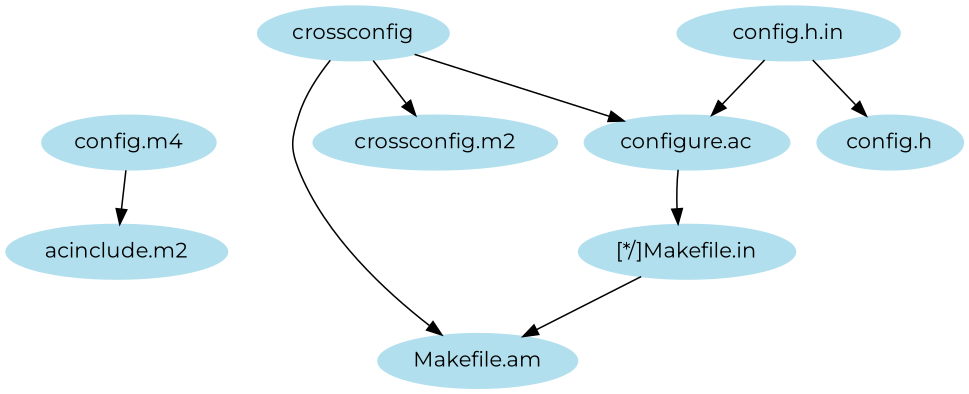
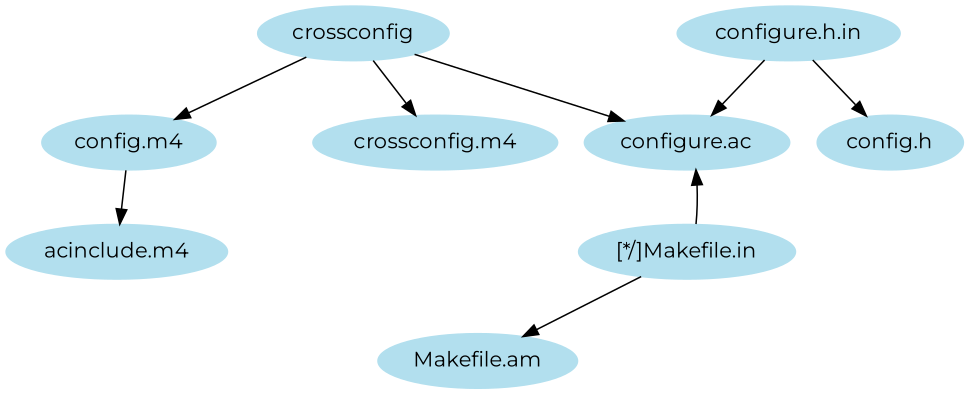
node "config.h.in": label "config.h.in" -> "configure.h.in"
node "crossconfig.m2": label "crossconfig.m2" -> "crossconfig.m4"
edge "configure.ac" -> "[*/]Makefile.in": reversed
edge "crossconfig" -> "Makefile.am": now "crossconfig" -> "config.m4"
node "acinclude.m2": label "acinclude.m2" -> "acinclude.m4"
